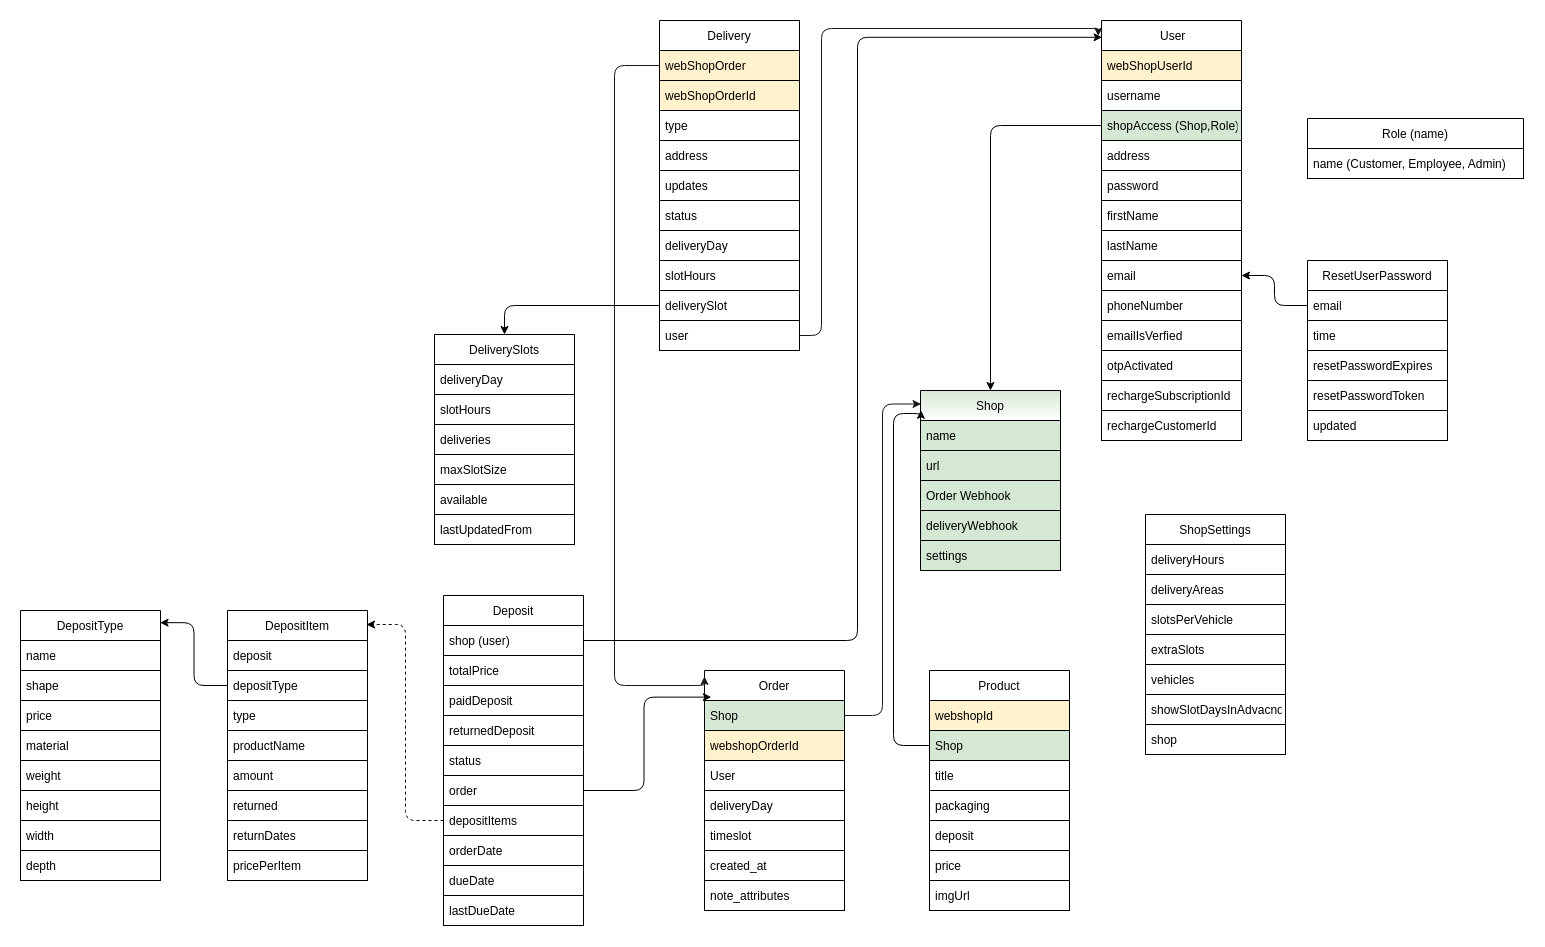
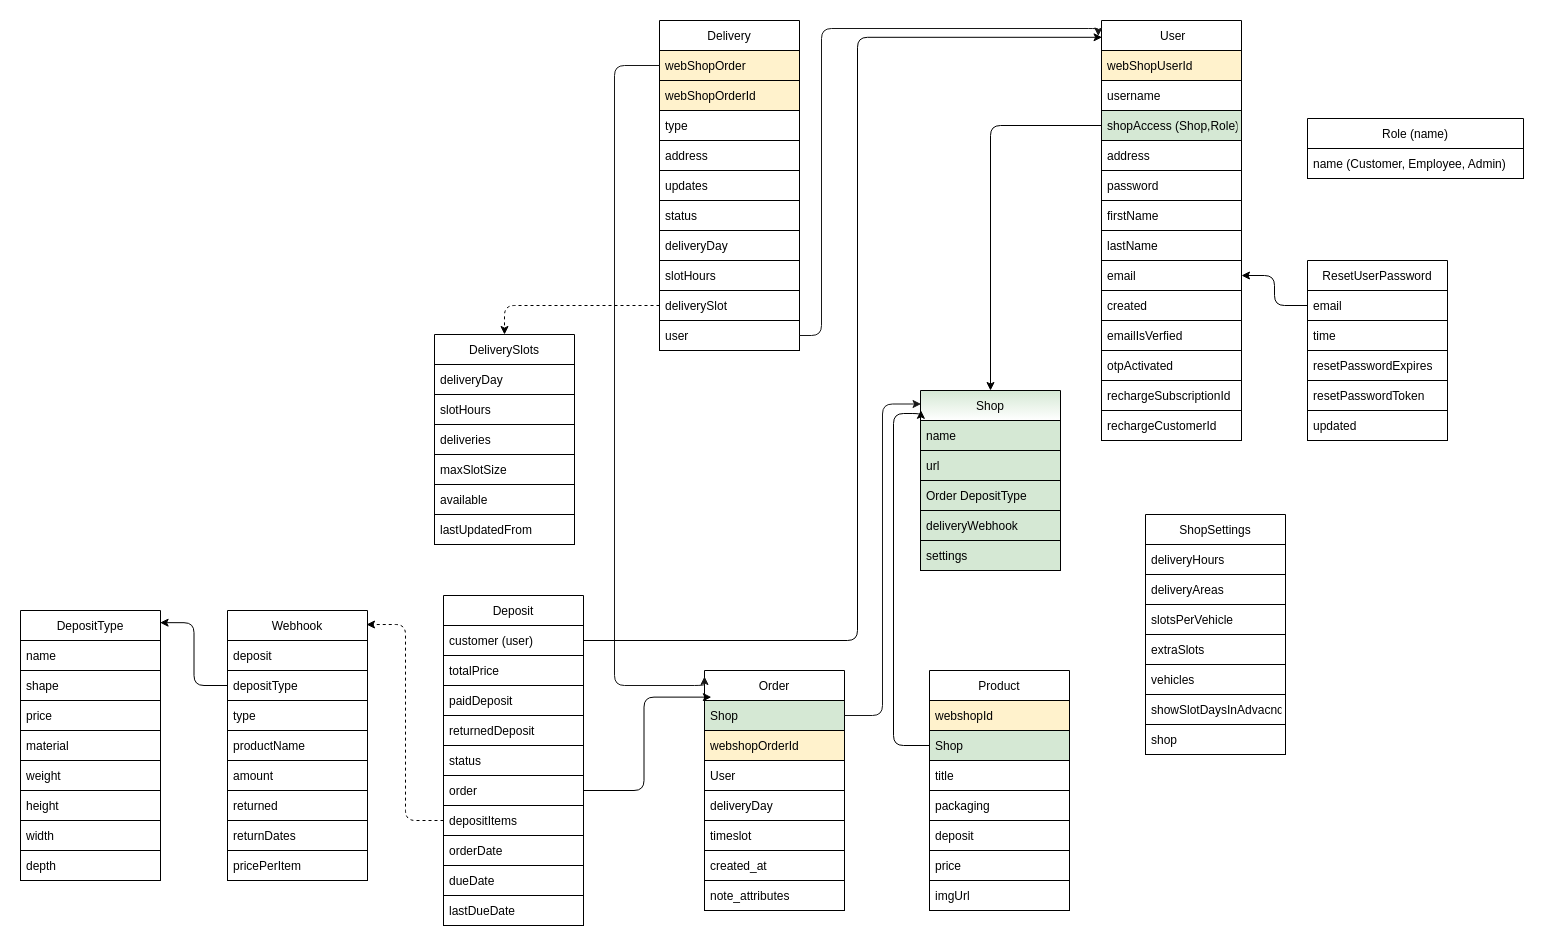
edge "deliverySlot" -> "DeliverySlots": style solid -> dashed
node "phoneNumber": label "phoneNumber" -> "created"
node "Order Webhook": label "Order Webhook" -> "Order DepositType"
node "DepositItem": label "DepositItem" -> "Webhook"
node "shop (user)": label "shop (user)" -> "customer (user)"
